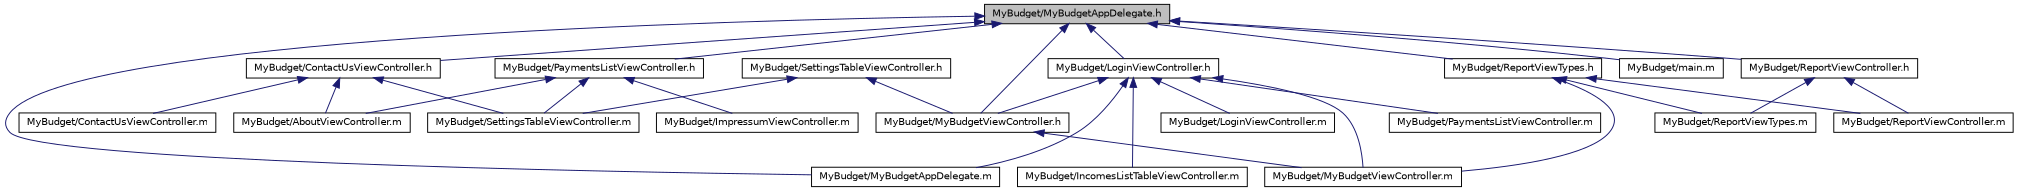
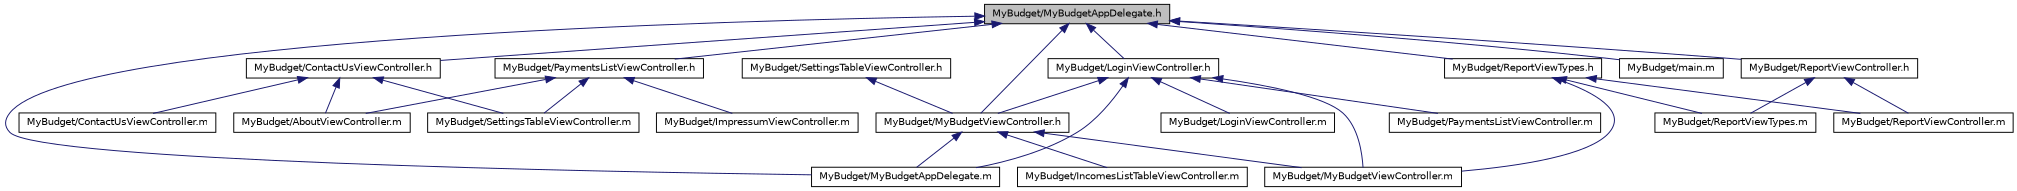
edge "MyBudget/SettingsTableViewController.m" -> "MyBudget/SettingsTableViewController.h": removed
edge "MyBudget/IncomesListTableViewController.m" -> "MyBudget/LoginViewController.h": now "MyBudget/IncomesListTableViewController.m" -> "MyBudget/MyBudgetViewController.h"
edge "MyBudget/MyBudgetAppDelegate.m" -> "MyBudget/MyBudgetViewController.h": added
